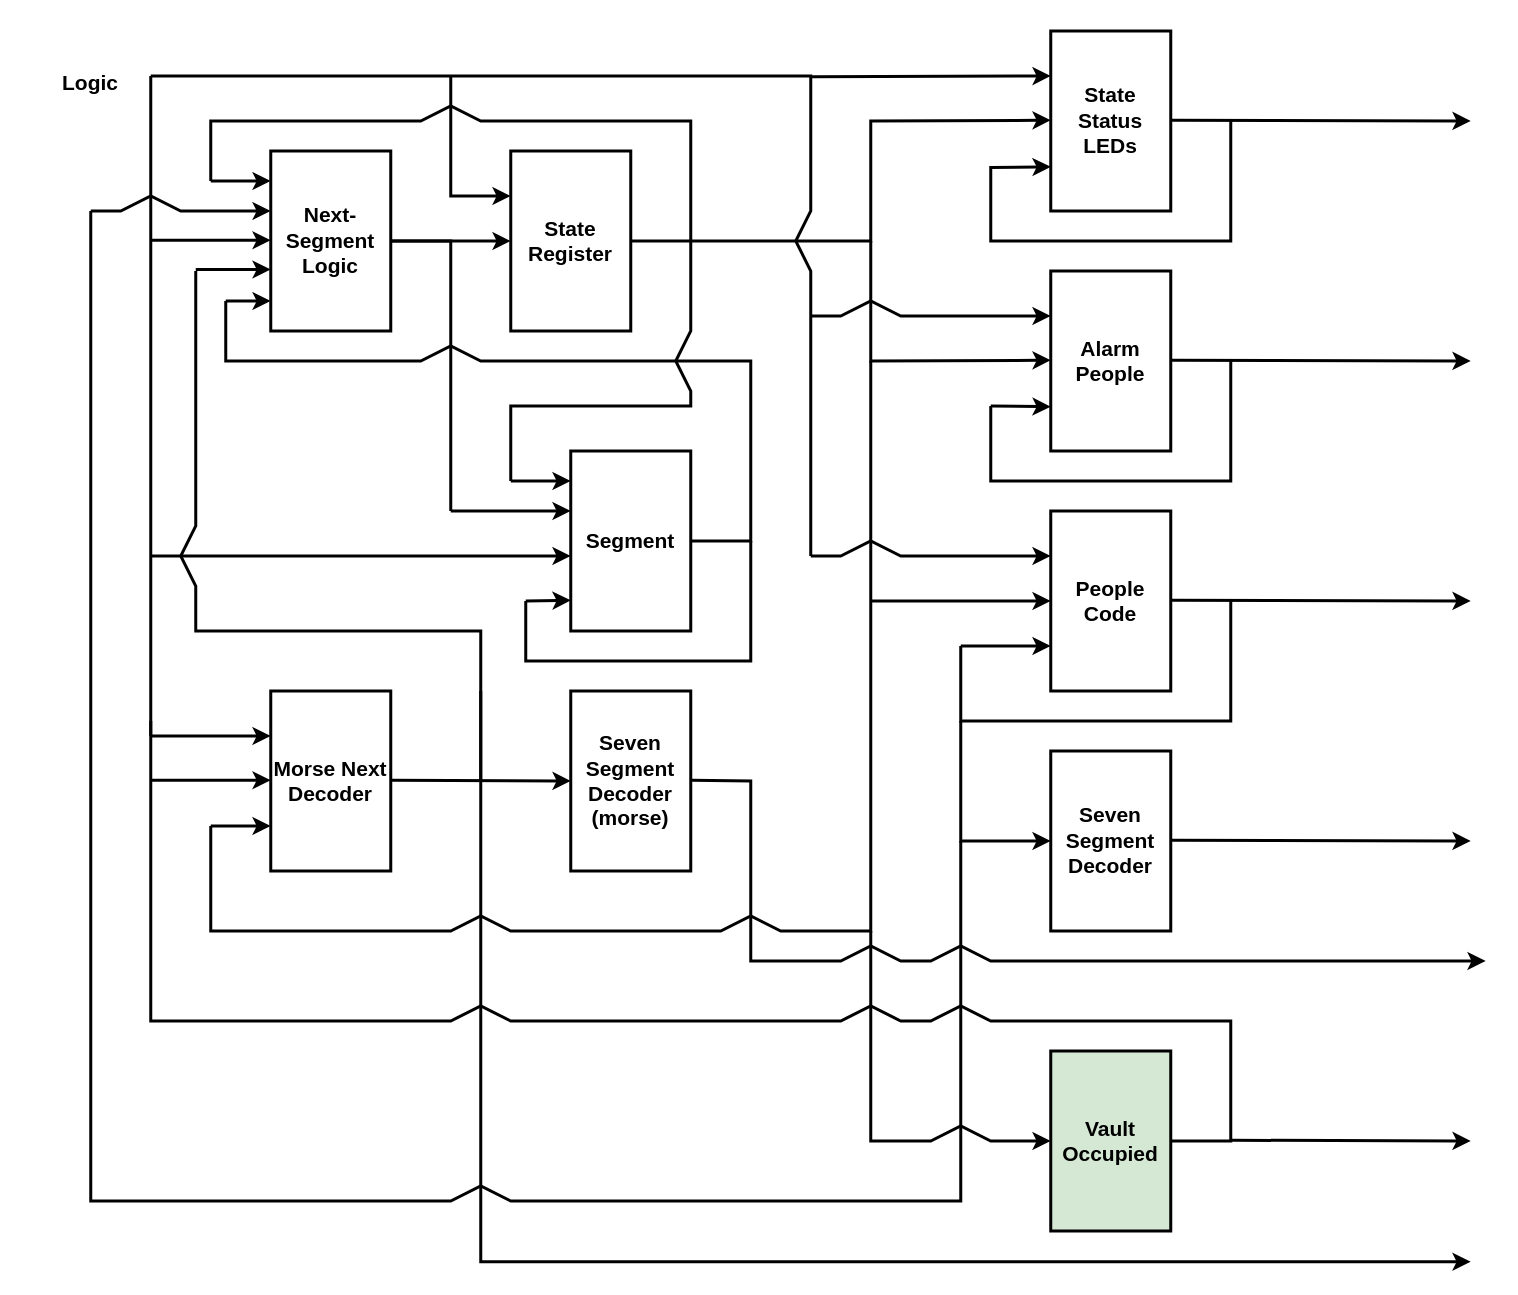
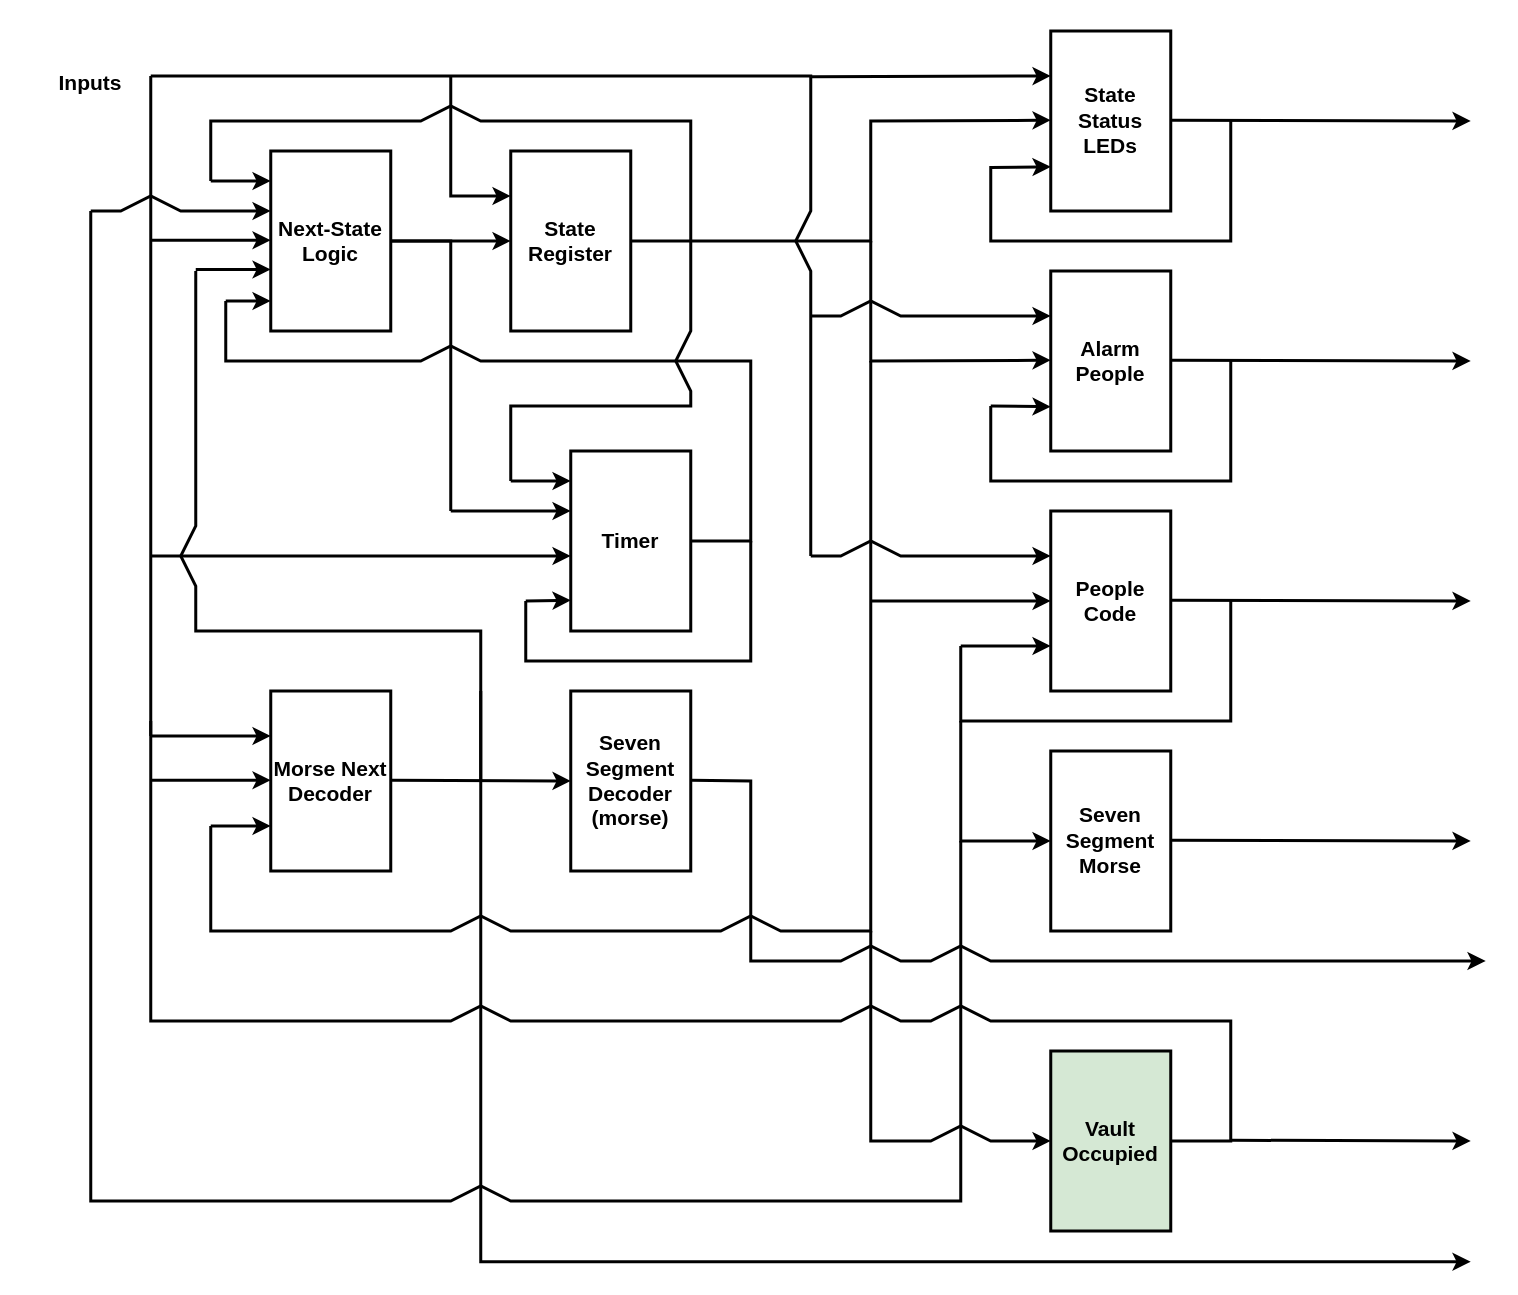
node "Logic": label "Logic" -> "Inputs"
node "Next-Segment Logic": label "Next-Segment Logic" -> "Next-State Logic"
node "Segment": label "Segment" -> "Timer"
node "Seven Segment Decoder": label "Seven Segment Decoder" -> "Seven Segment Morse"
